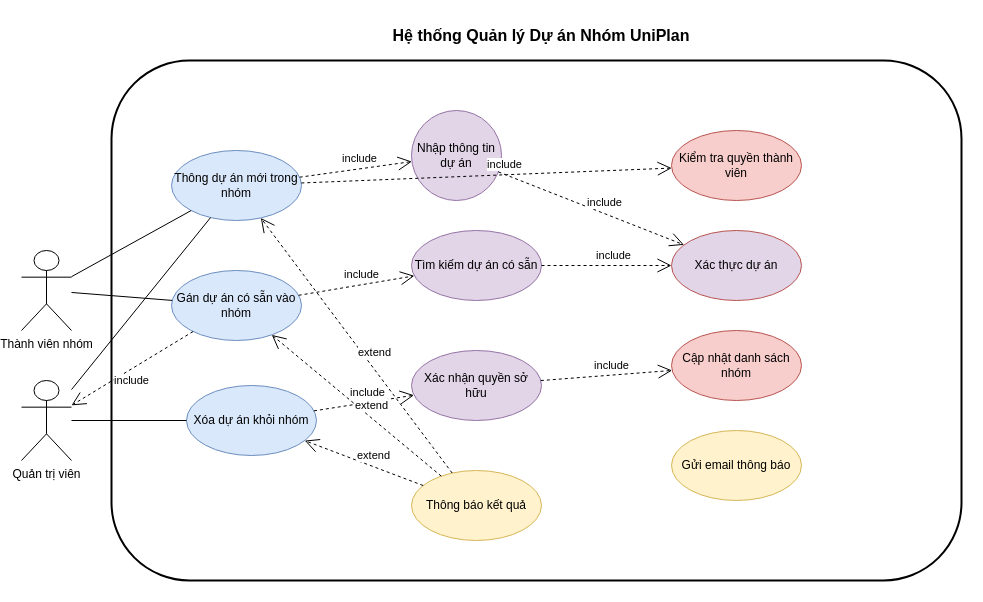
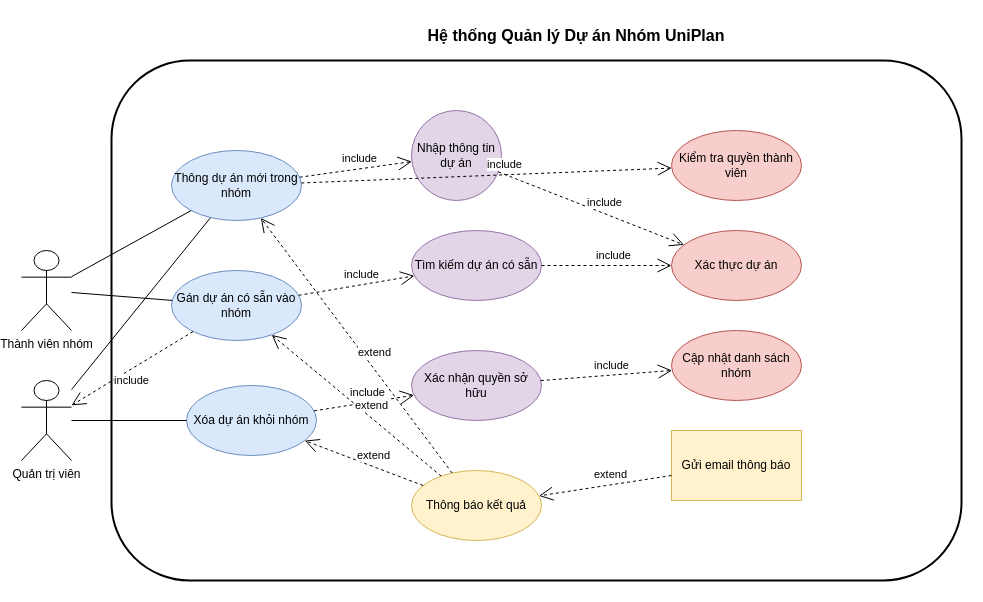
node "Hệ thống Quản lý Dự án Nhóm UniPlan": moved (542, 36) -> (577, 36)
node "Xác thực dự án": fillcolor #e1d5e7 -> #f8cecc
node "Gửi email thông báo": shape ellipse -> rectangle
edge "Gửi email thông báo" -> "Thông báo kết quả": added, label "extend"
